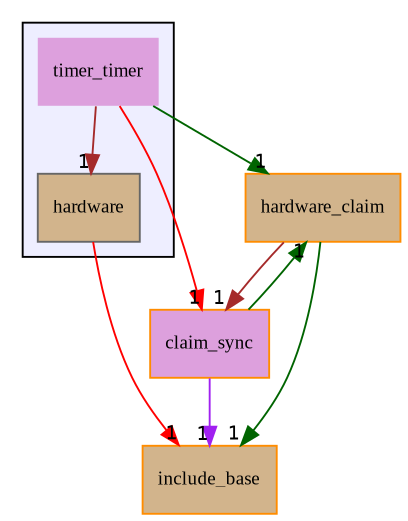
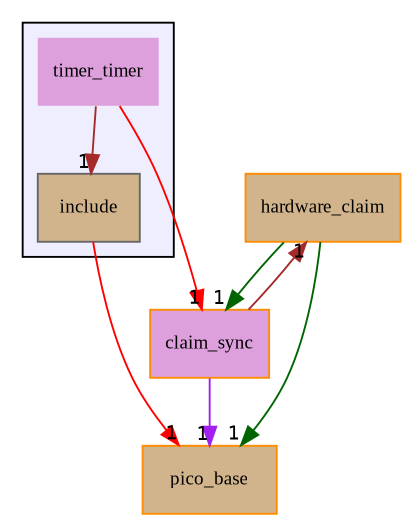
edge "timer_timer" -> "hardware_claim": removed
node "hardware": label "hardware" -> "include"
edge "hardware_claim" -> "claim_sync": color brown -> darkgreen
edge "claim_sync" -> "hardware_claim": color darkgreen -> brown
node "include_base": label "include_base" -> "pico_base"
